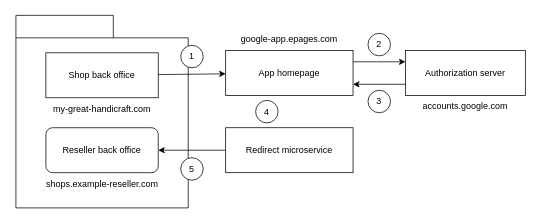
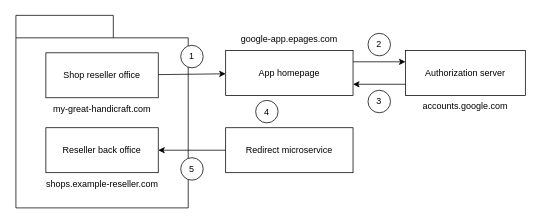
node "Shop back office": label "Shop back office" -> "Shop reseller office"
node "Reseller back office": shape rounded rectangle -> rectangle
